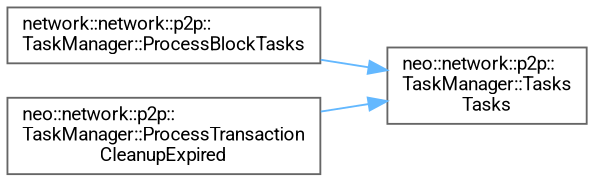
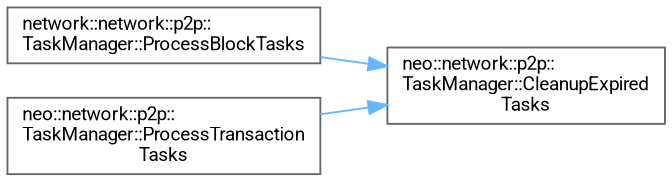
node "neo::network::p2p:: TaskManager::Tasks Tasks": label "neo::network::p2p:: TaskManager::Tasks Tasks" -> "neo::network::p2p:: TaskManager::CleanupExpired Tasks"
node "neo::network::p2p:: TaskManager::ProcessTransaction CleanupExpired": label "neo::network::p2p:: TaskManager::ProcessTransaction CleanupExpired" -> "neo::network::p2p:: TaskManager::ProcessTransaction Tasks"
